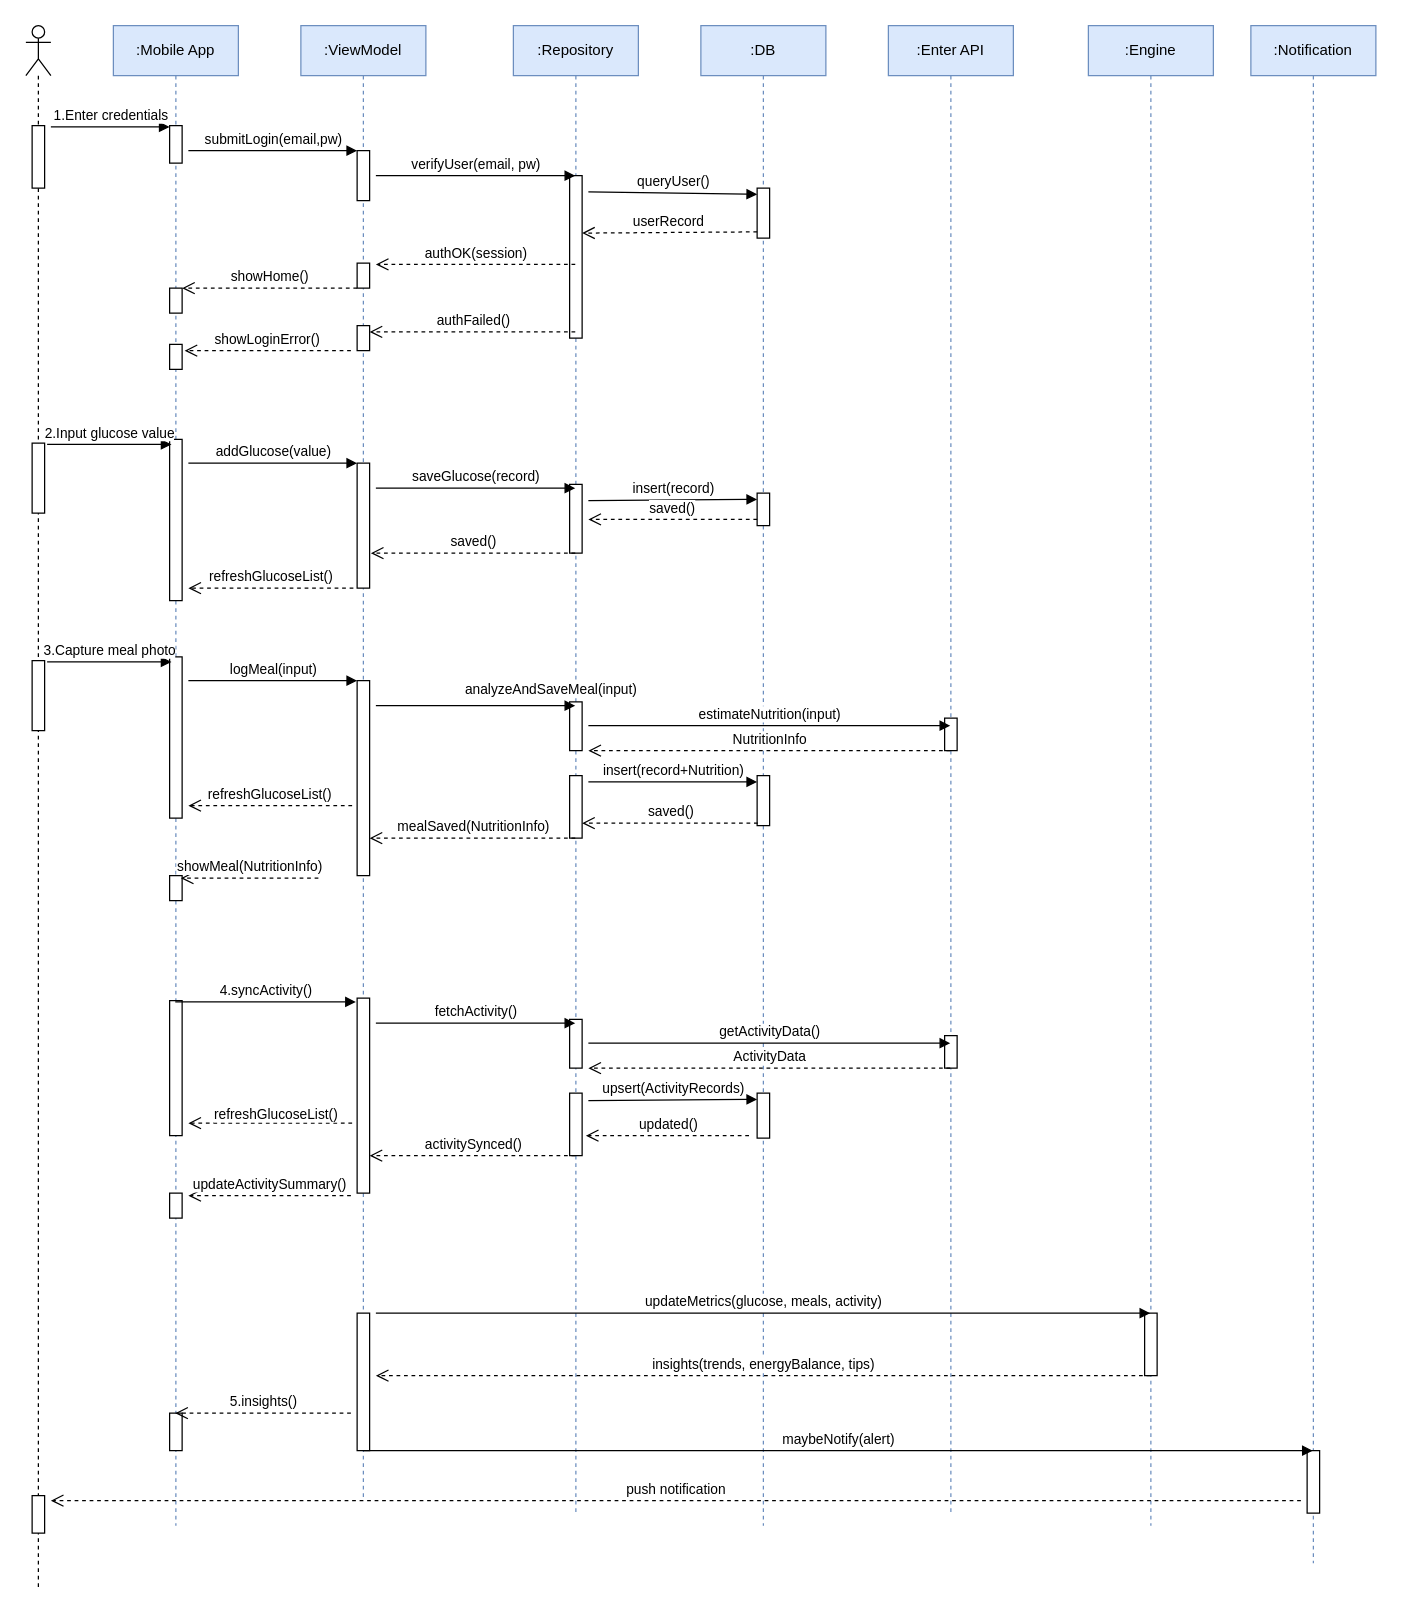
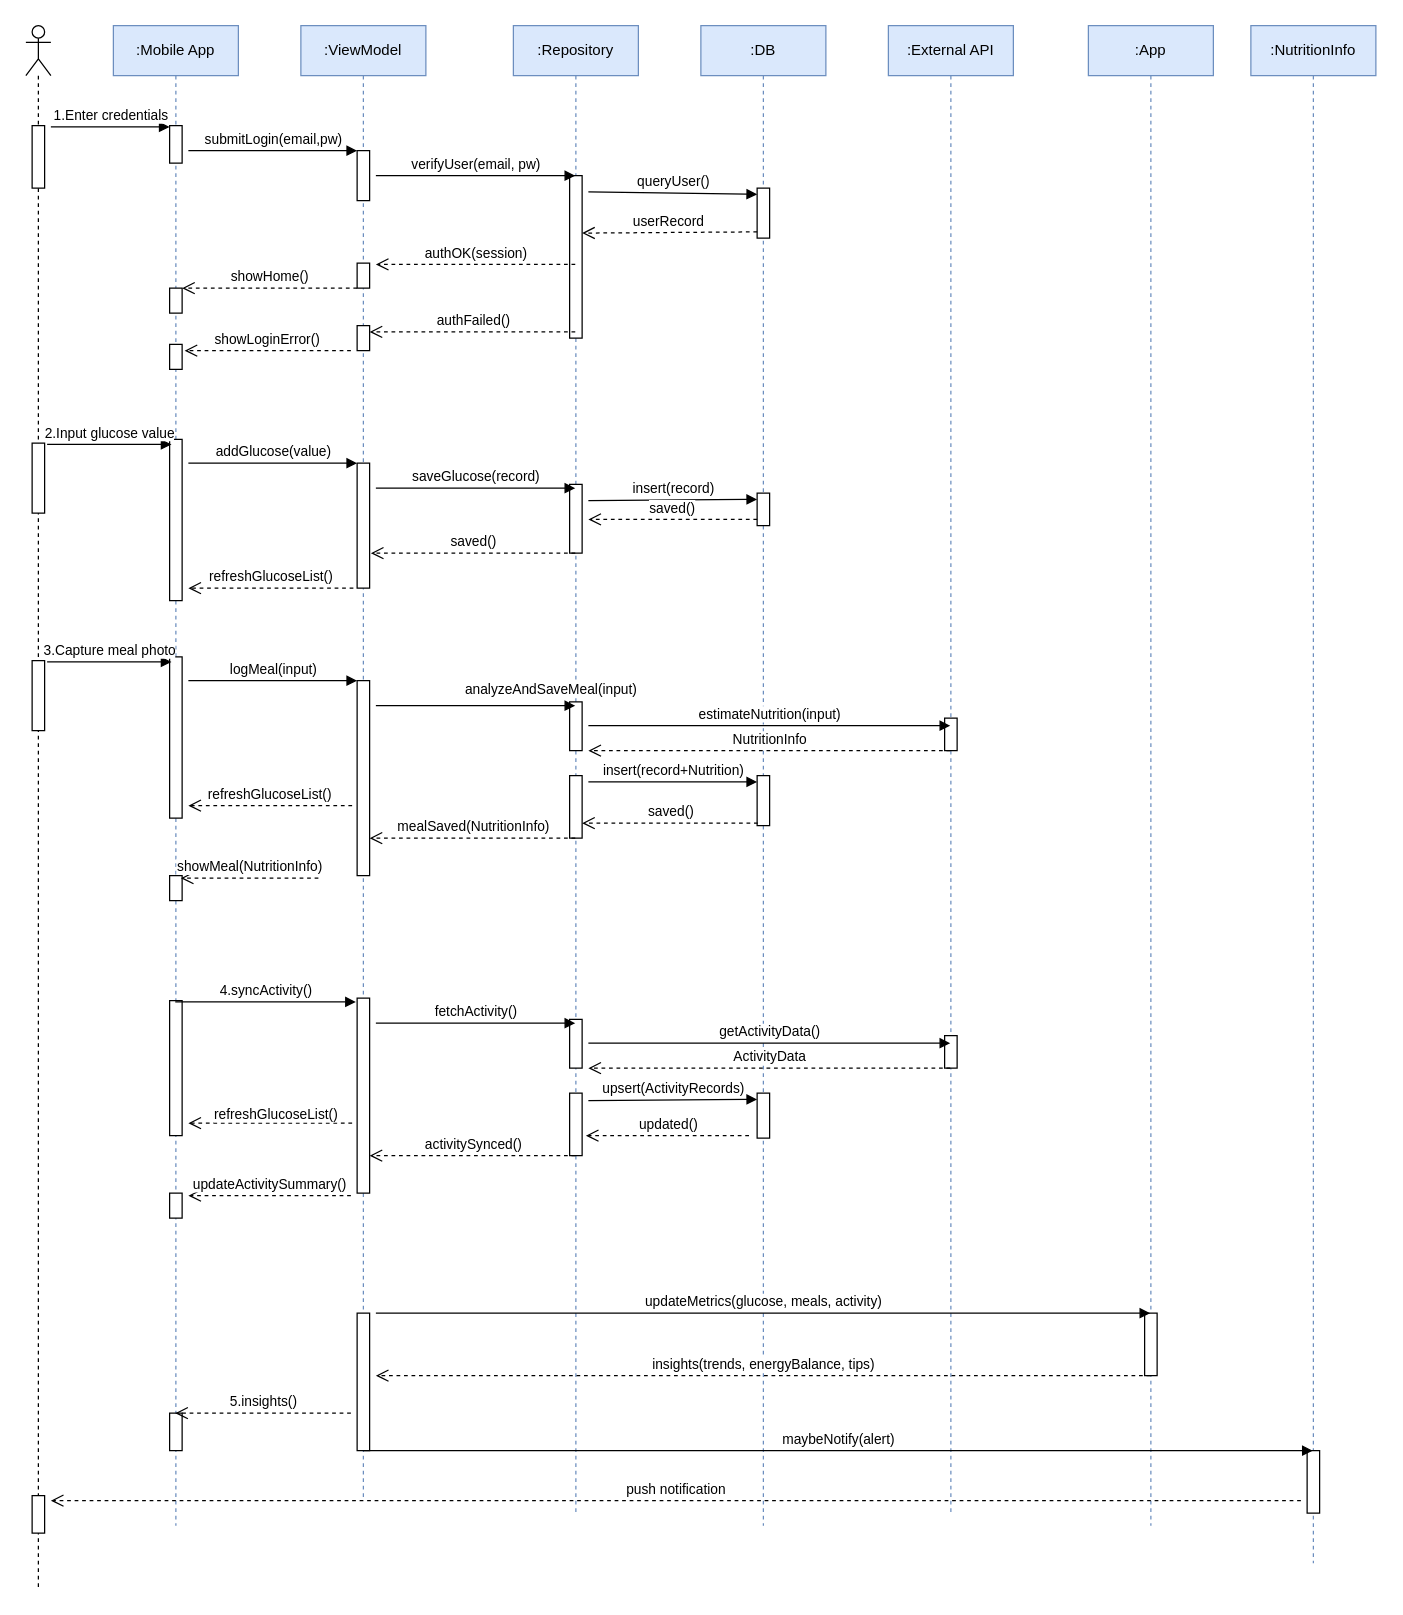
node ":Enter API": label ":Enter API" -> ":External API"
node ":Engine": label ":Engine" -> ":App"
node ":Notification": label ":Notification" -> ":NutritionInfo"
